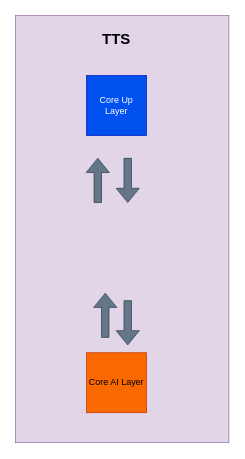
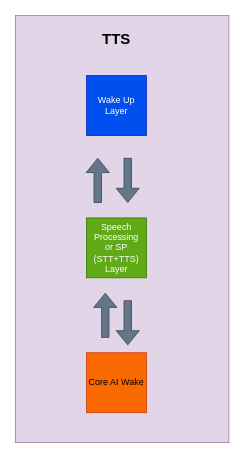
node "Core Up Layer": label "Core Up Layer" -> "Wake Up Layer"
node "Speech Processing or SP (STT+TTS) Layer": added
node "Core AI Layer": label "Core AI Layer" -> "Core AI Wake"
